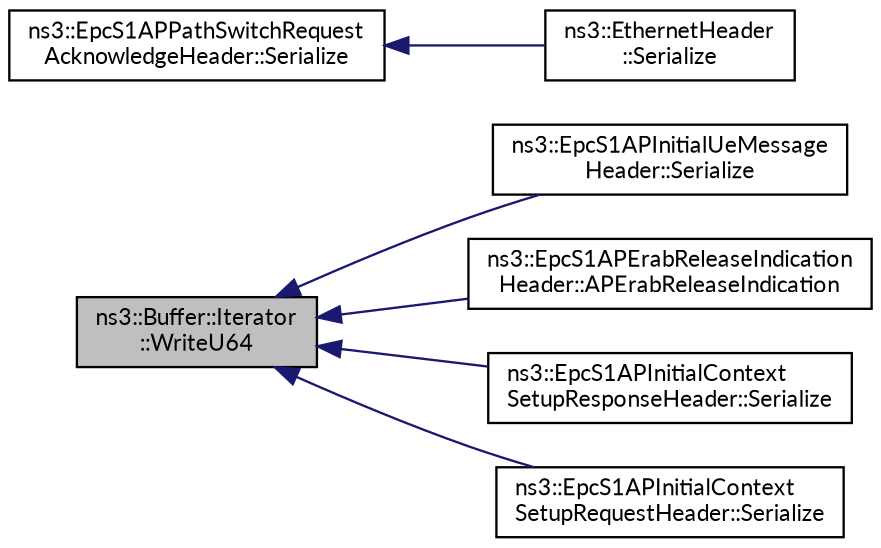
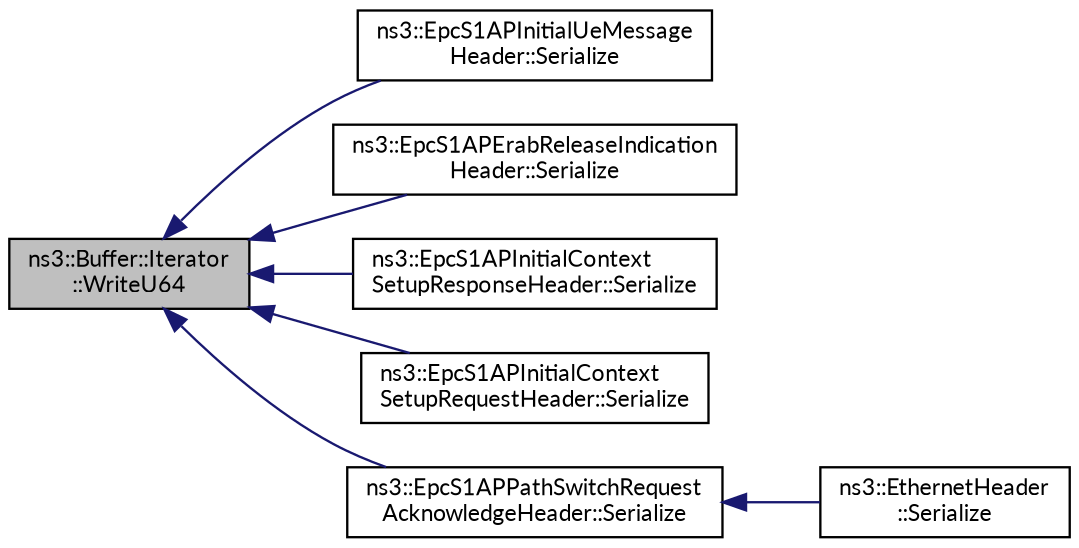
node "ns3::EpcS1APErabReleaseIndication Header::APErabReleaseIndication": label "ns3::EpcS1APErabReleaseIndication Header::APErabReleaseIndication" -> "ns3::EpcS1APErabReleaseIndication Header::Serialize"
edge "ns3::EpcS1APPathSwitchRequest AcknowledgeHeader::Serialize" -> "ns3::Buffer::Iterator ::WriteU64": added
